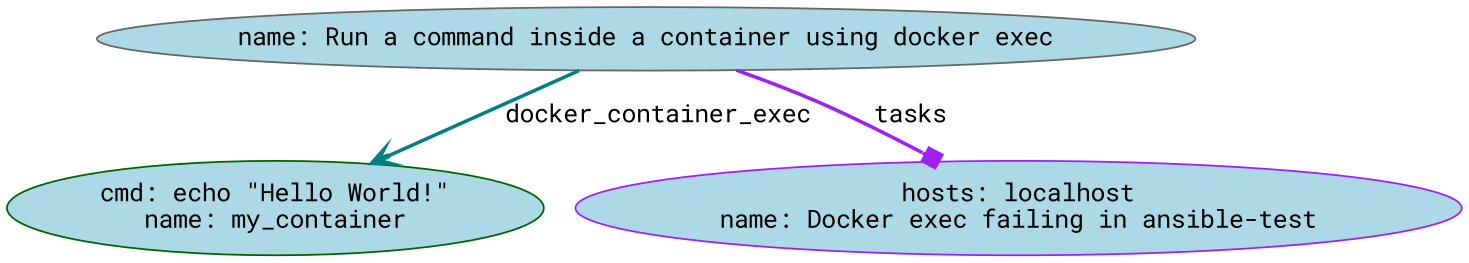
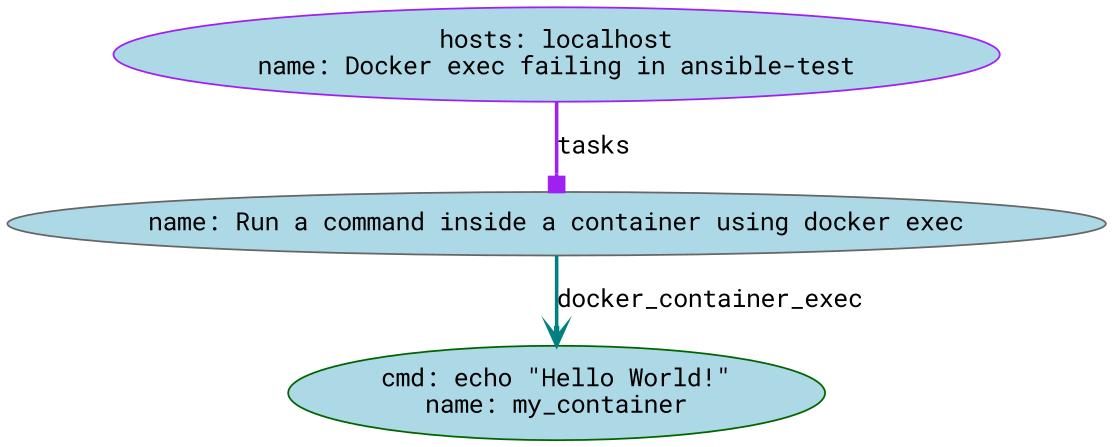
edge "name: Run a command inside a container using docker exec" -> "hosts: localhost name: Docker exec failing in ansible-test": reversed
